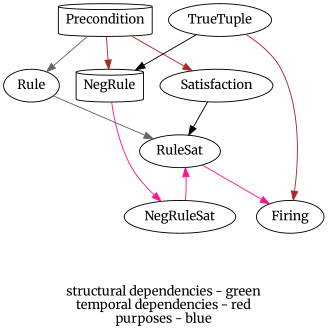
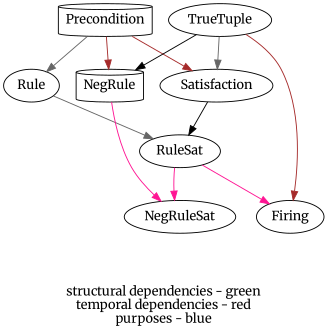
edge "TrueTuple" -> "Satisfaction": added
edge "NegRuleSat" -> "RuleSat": reversed
